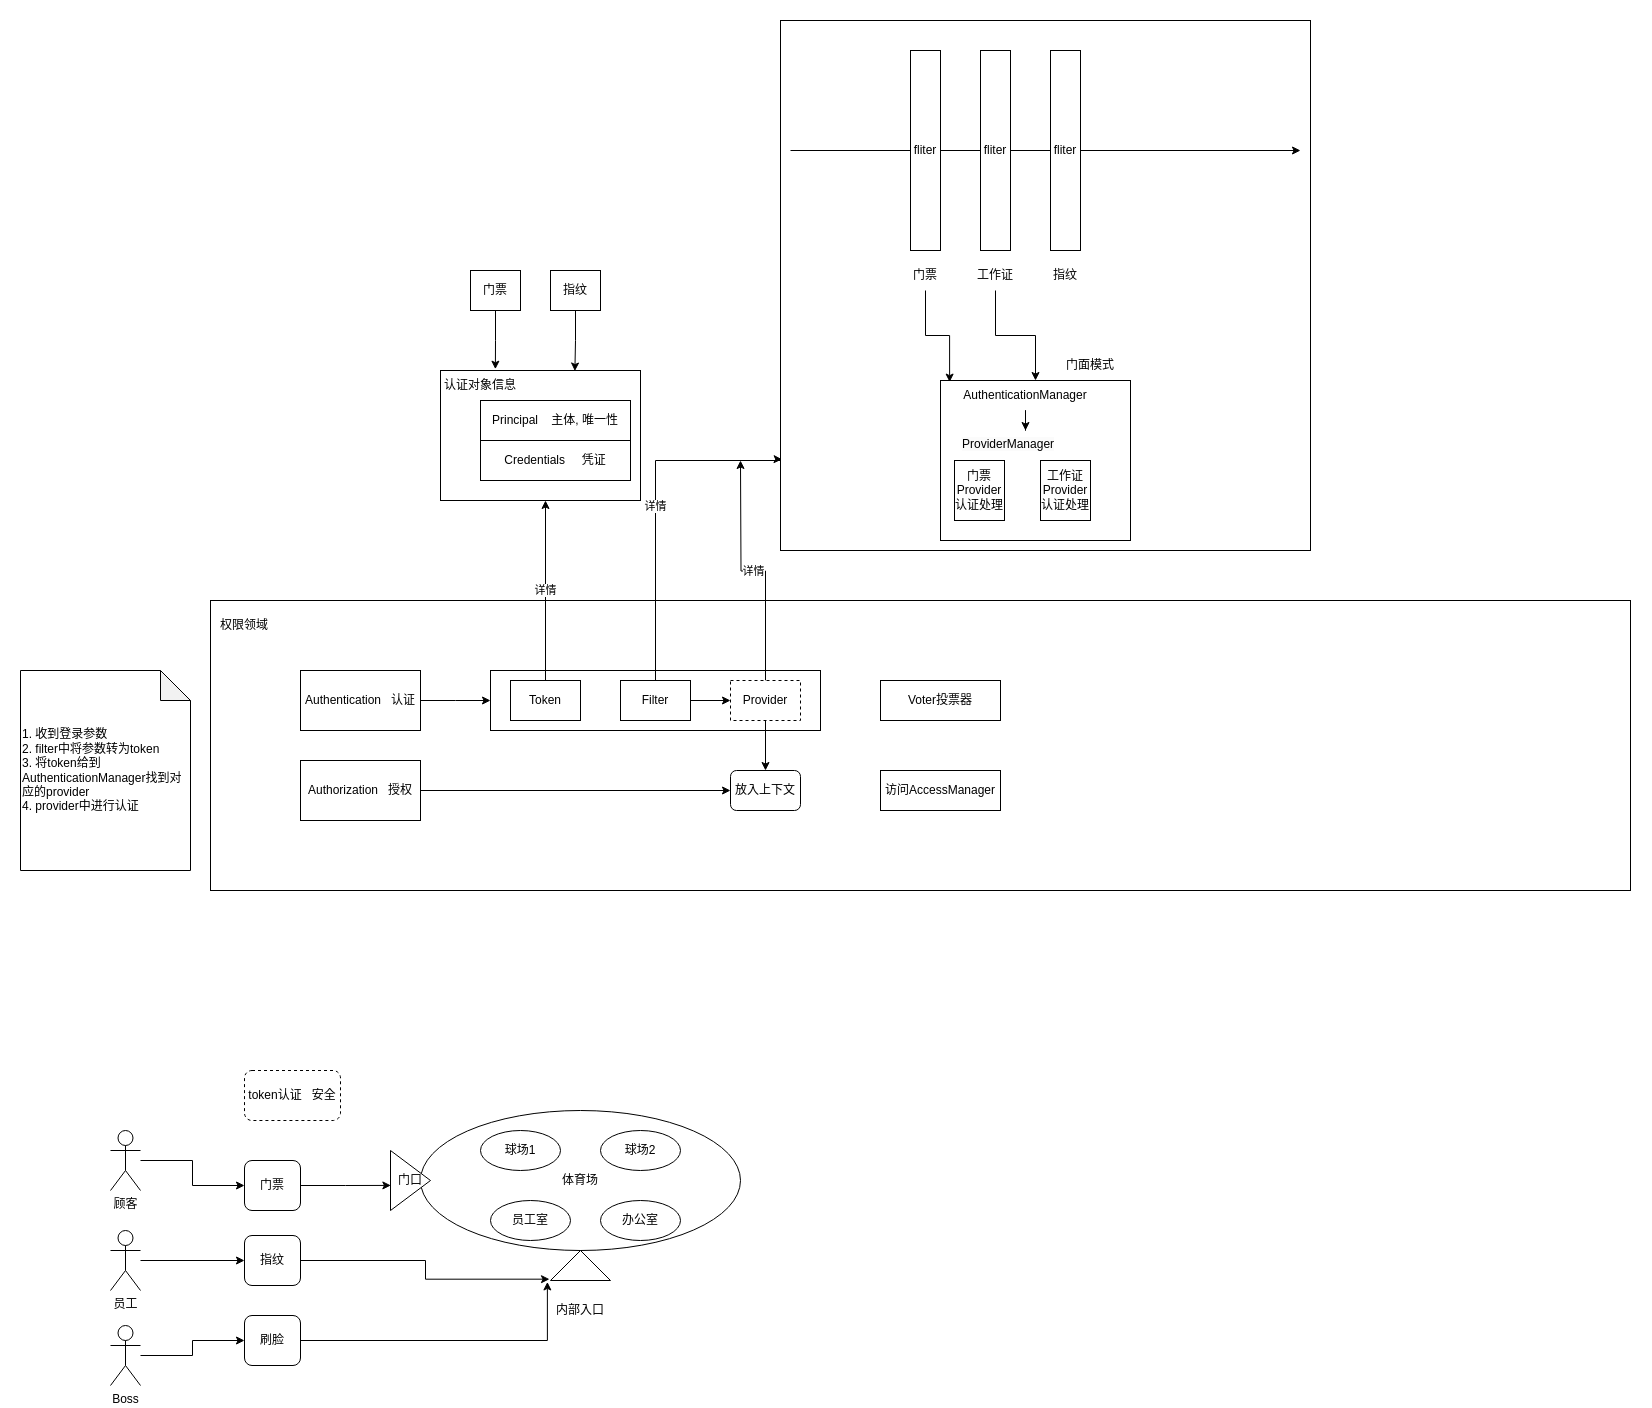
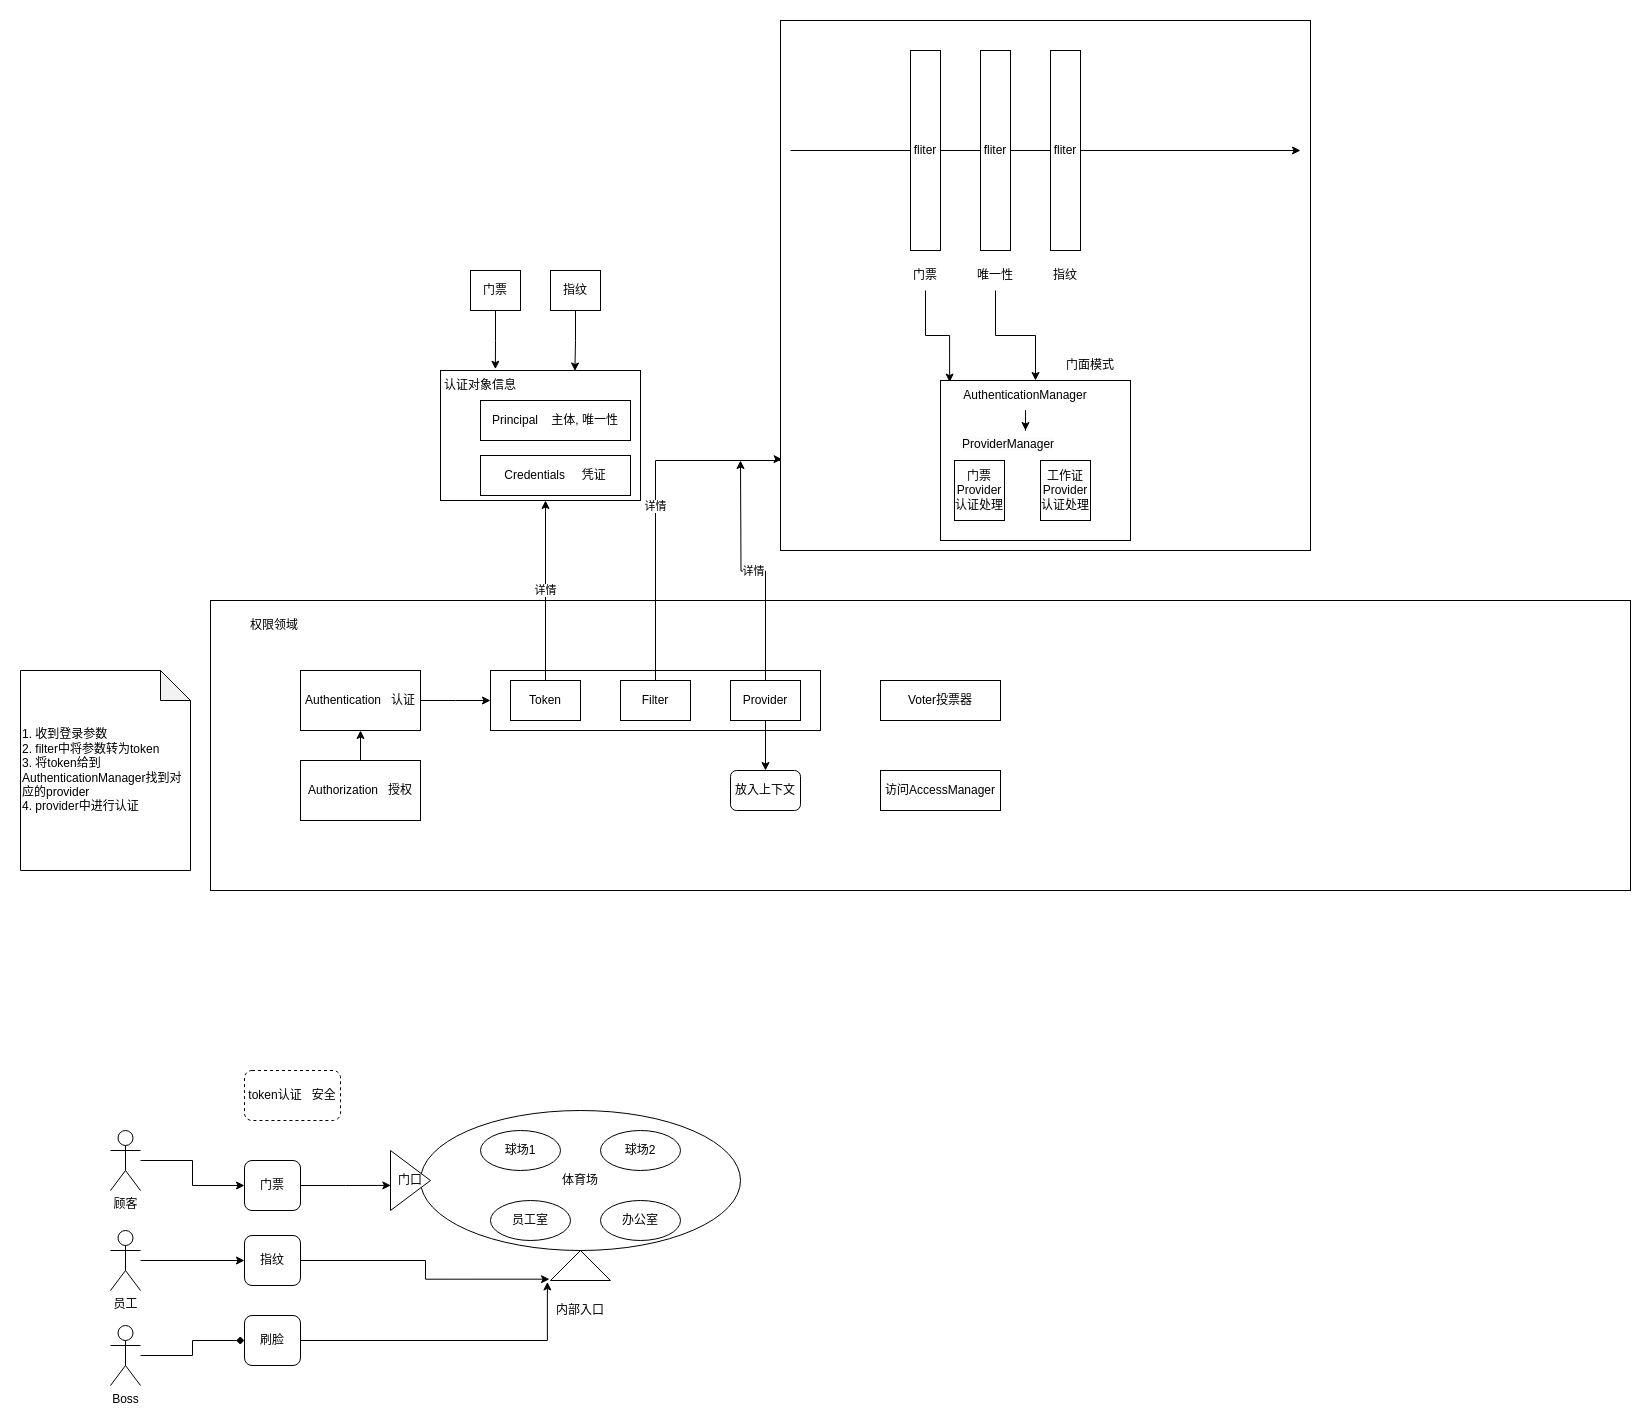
node "工作证": label "工作证" -> "唯一性"
node "Credentials 凭证": moved (556, 461) -> (556, 476)
node "权限领域": moved (245, 626) -> (275, 626)
edge "Filter" -> "Provider": removed
node "Provider": style dashed -> solid
edge "Authorization 授权" -> "放入上下文": now "Authorization 授权" -> "Authentication 认证"
edge "Boss" -> "刷脸": arrowhead classic -> diamond
